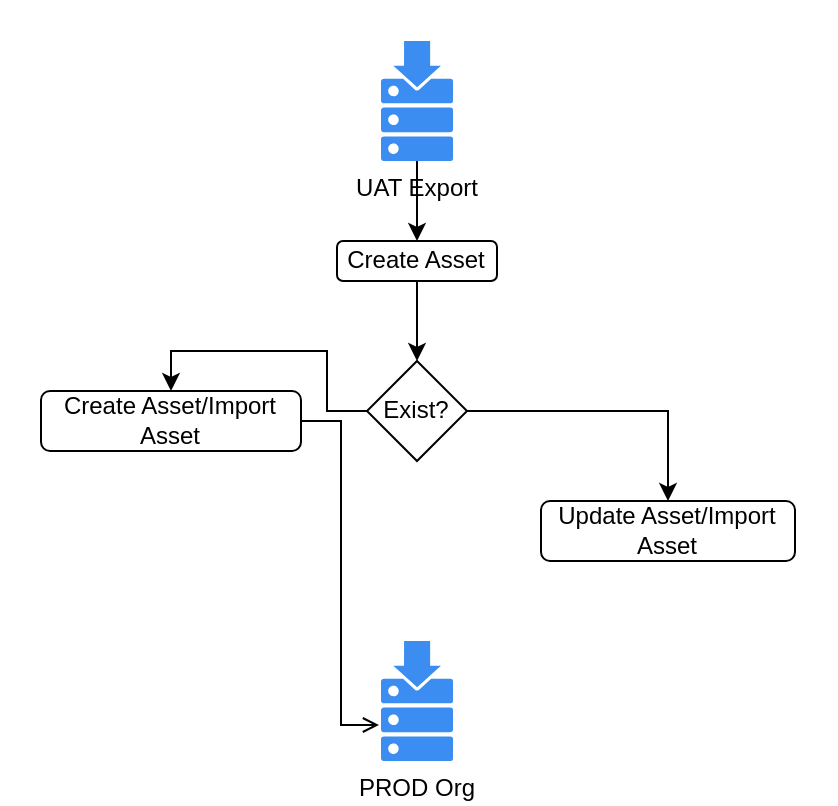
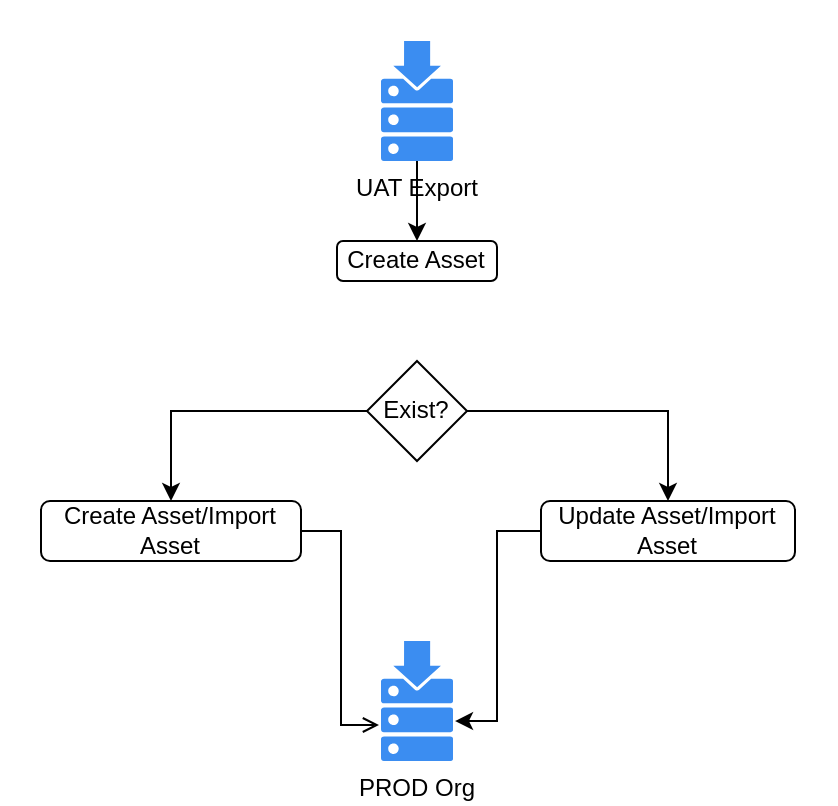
edge "Create Asset" -> "Exist?": removed
node "Create Asset/Import Asset": moved (171, 421) -> (171, 531)
edge "Update Asset/Import Asset" -> "PROD Org": added
